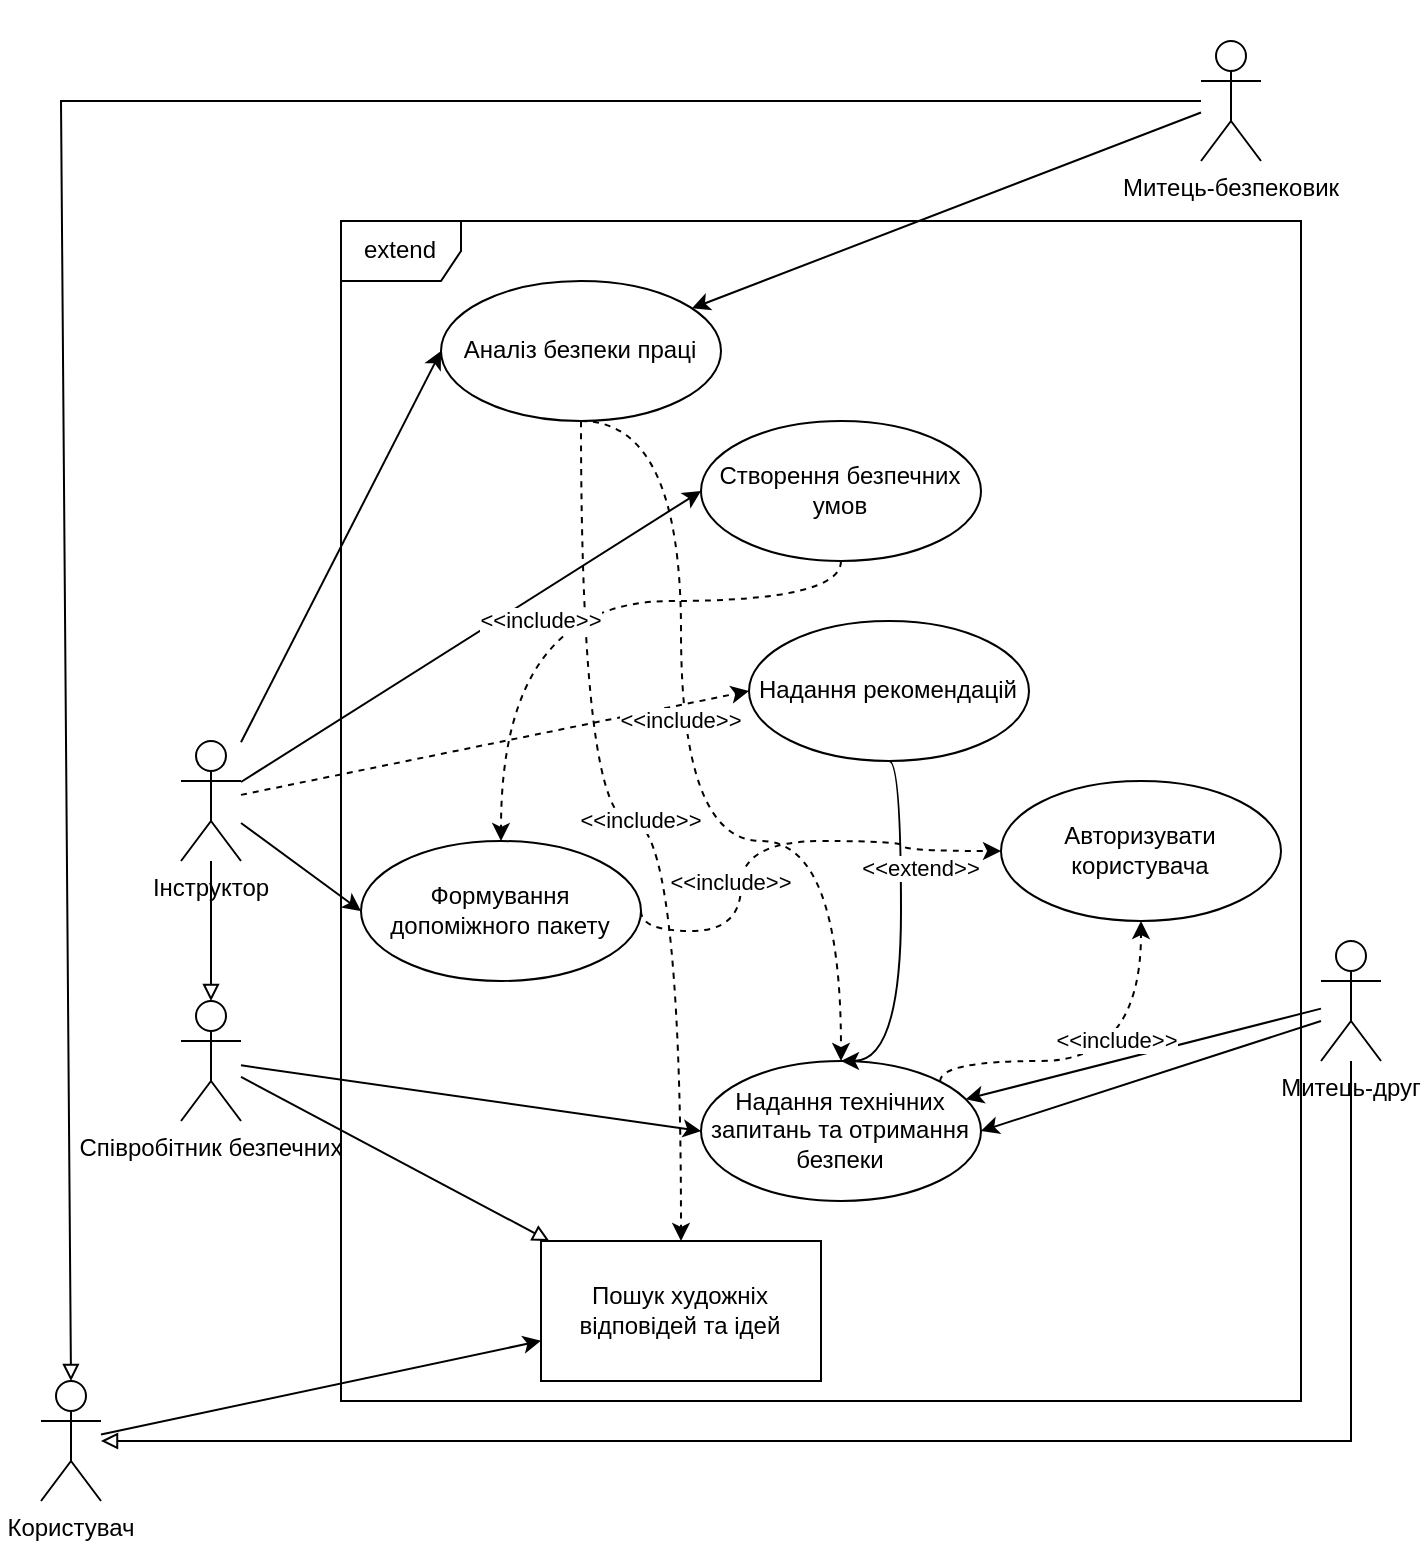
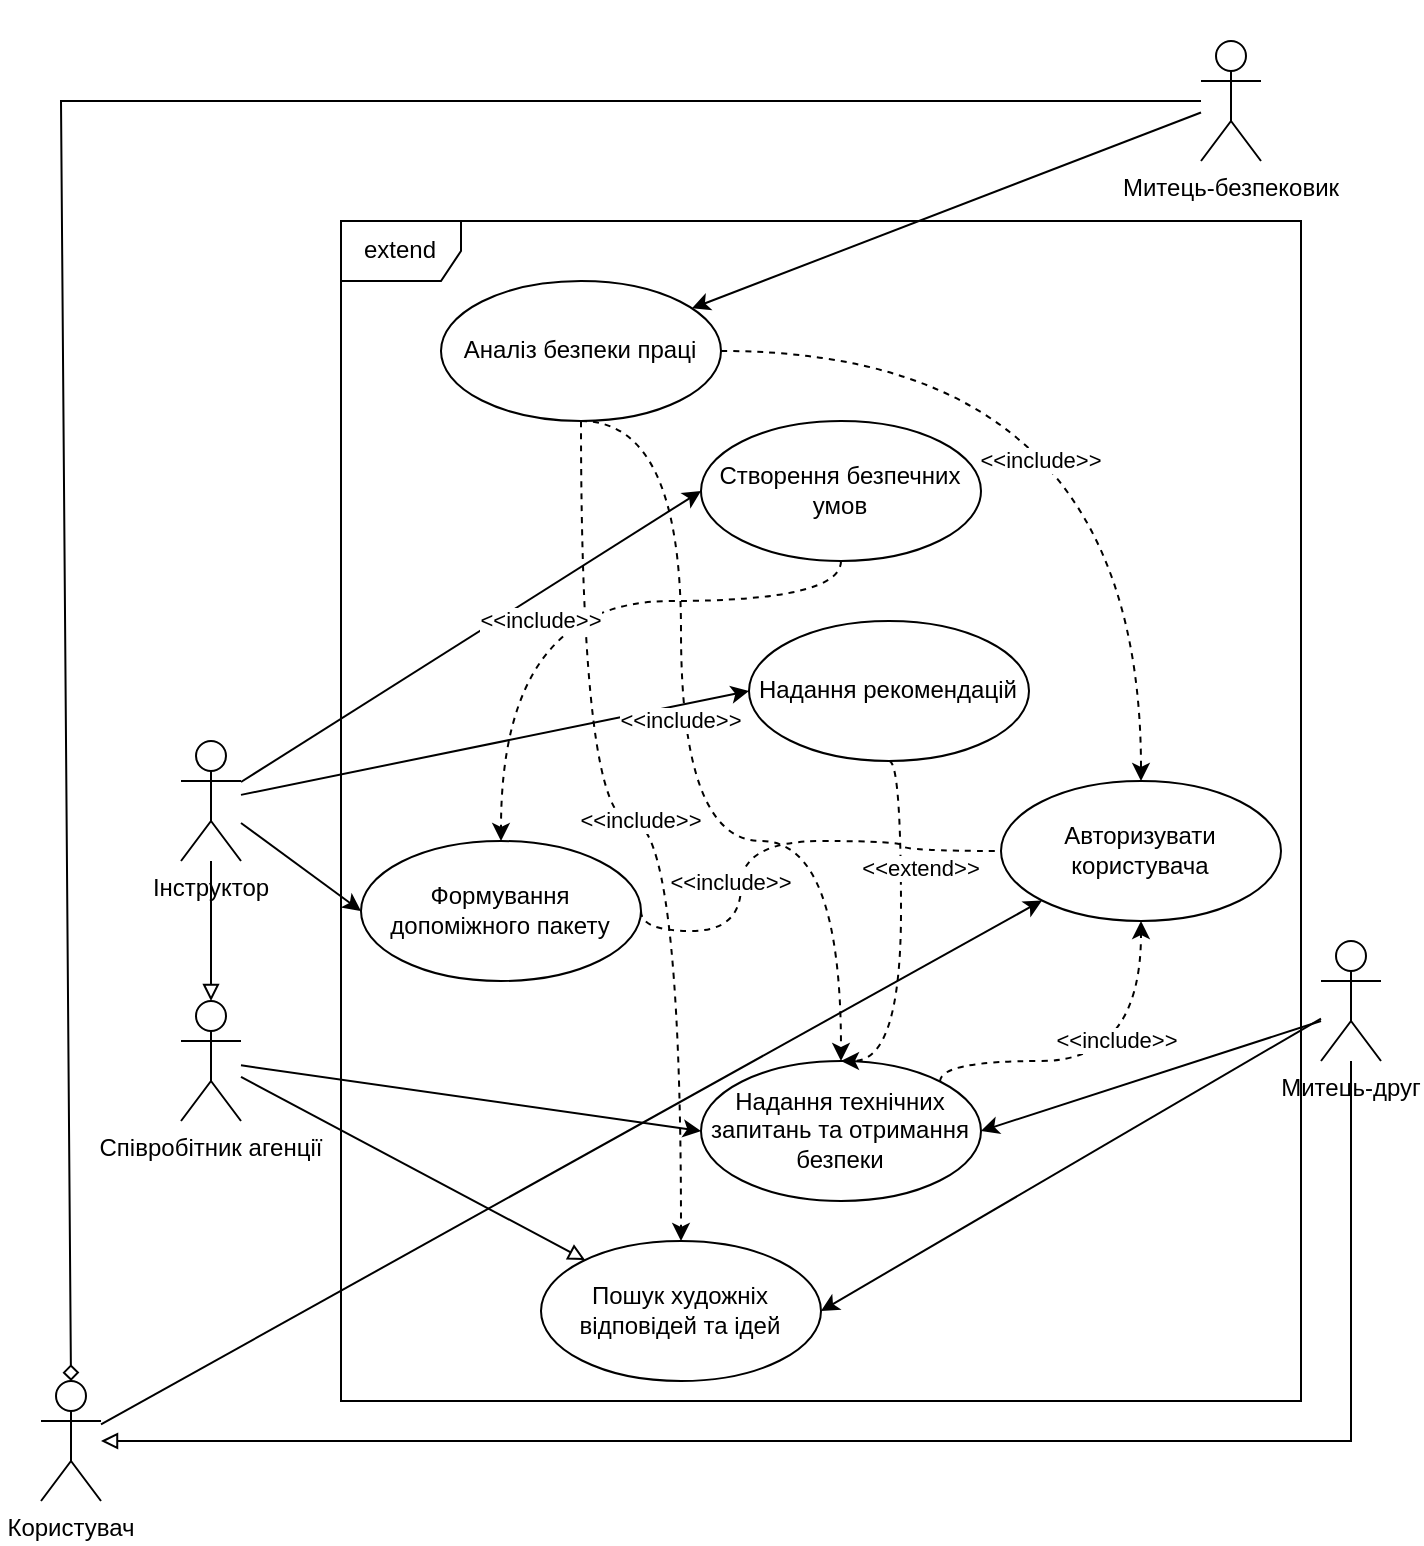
edge "Аналіз безпеки праці" -> "Авторизувати користувача": added, label "<<include>>"
edge "Інструктор" -> "Аналіз безпеки праці": removed
edge "Інструктор" -> "Надання рекомендацій": style dashed -> solid
edge "Формування допоміжного пакету" -> "Авторизувати користувача": arrowhead classic -> none
edge "Надання рекомендацій" -> "Надання технічних запитань та отримання безпеки": style solid -> dashed
edge "Митець-друг" -> "Надання технічних запитань та отримання безпеки": now "Митець-друг" -> "Пошук художніх відповідей та ідей"
node "Співробітник безпечних": label "Співробітник безпечних" -> "Співробітник агенції"
node "Пошук художніх відповідей та ідей": shape rectangle -> ellipse
edge "Митець-безпековик" -> "Користувач": arrowhead block -> diamond
edge "Користувач" -> "Пошук художніх відповідей та ідей": now "Користувач" -> "Авторизувати користувача"
